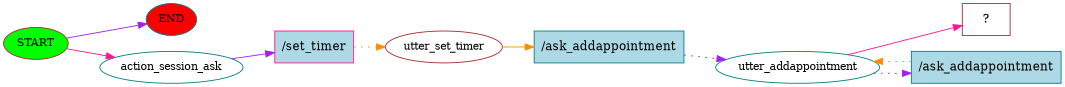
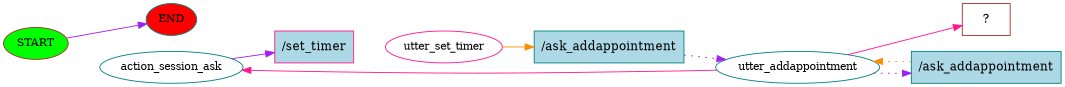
edge "/set_timer" -> "utter_set_timer": removed
node "utter_set_timer": color brown -> deeppink
edge "START" -> "action_session_ask": now "utter_addappointment" -> "action_session_ask"
